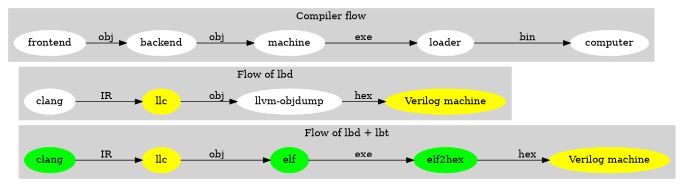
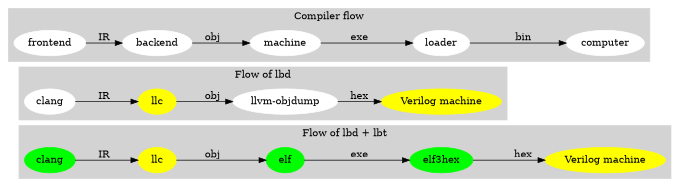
edge "frontend" -> "backend": label "obj" -> "IR"
node "elf2hex": label "elf2hex" -> "elf3hex"
